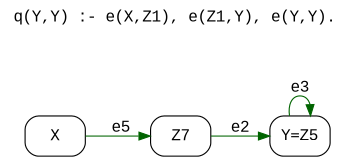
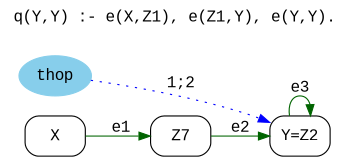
node "thop": added
edge "X" -> "Z7": label "e5" -> "e1"
node "Y=Z5": label "Y=Z5" -> "Y=Z2"
